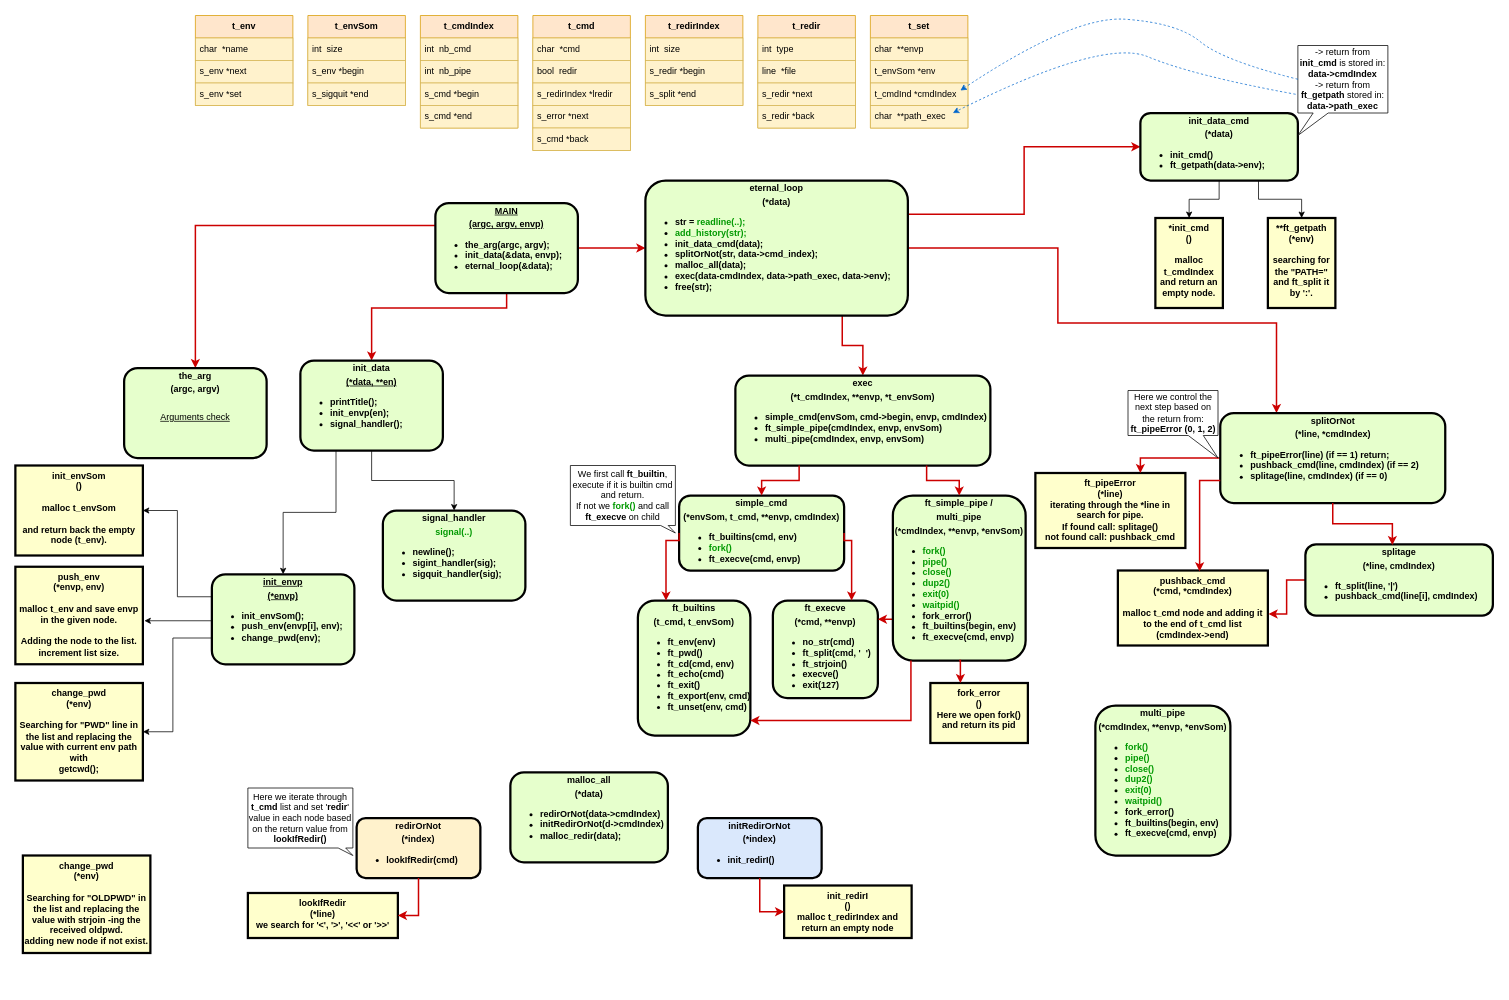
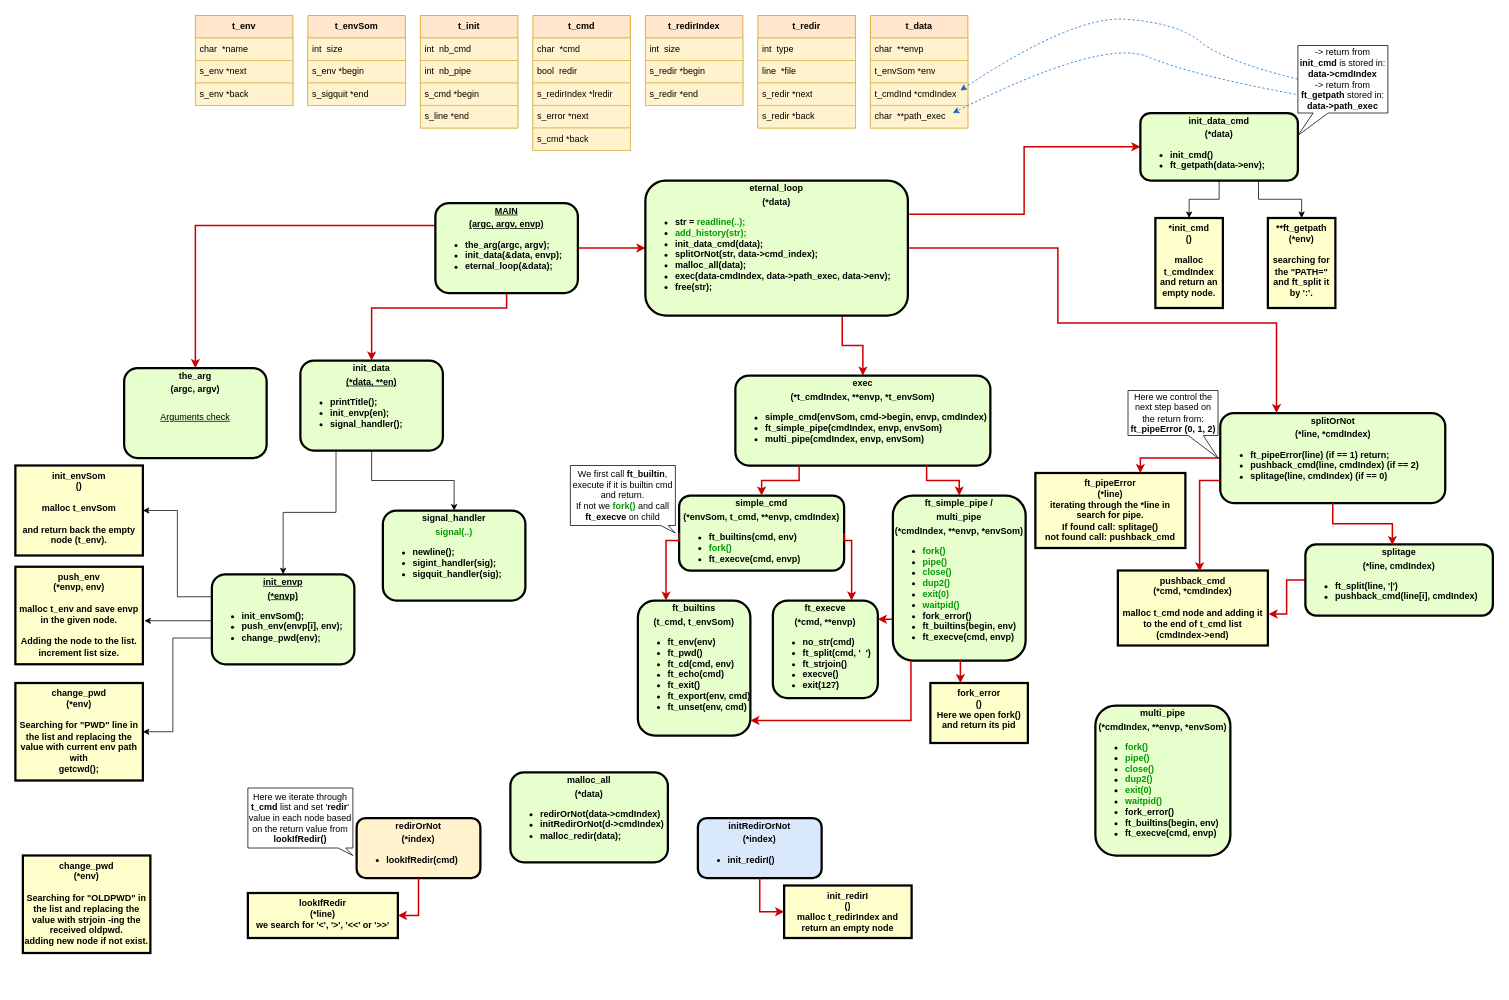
node "t_cmdIndex": label "t_cmdIndex" -> "t_init"
node "t_set": label "t_set" -> "t_data"
node "s_env *set": label "s_env *set" -> "s_env *back"
node "s_split *end": label "s_split *end" -> "s_redir *end"
node "s_cmd *end": label "s_cmd *end" -> "s_line *end"
